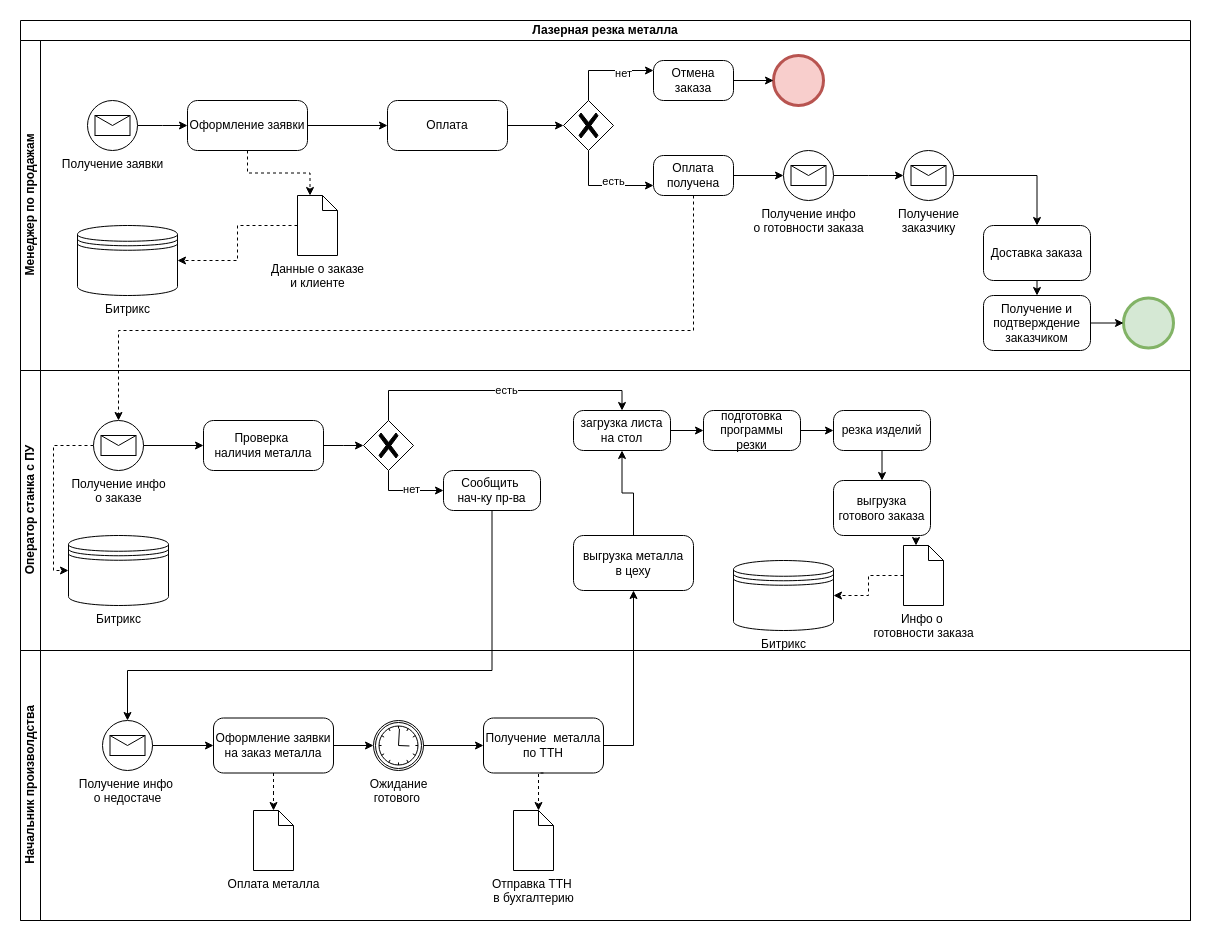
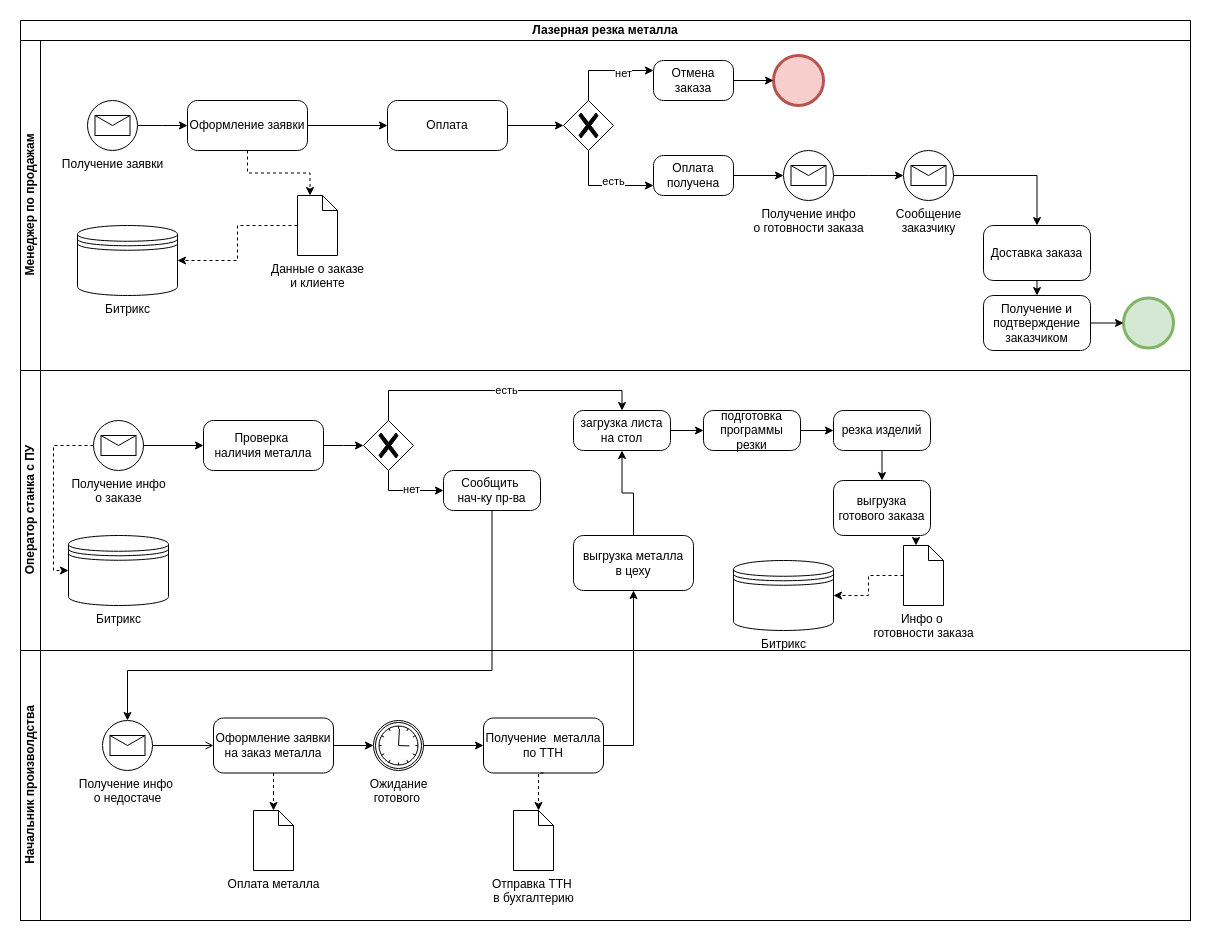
node "Получение заказчику": label "Получение заказчику" -> "Сообщение заказчику"
edge "Оплата получена" -> "Получение инфо о заказе": removed
edge "Получение инфо о недостаче" -> "Оформление заявки на заказ металла": arrowhead classic -> open
